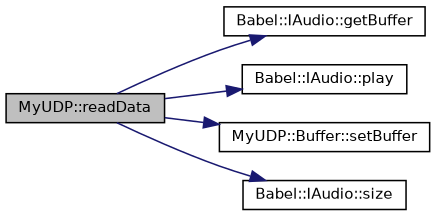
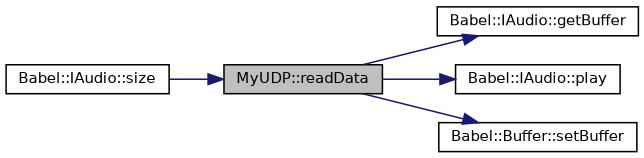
node "MyUDP::Buffer::setBuffer": label "MyUDP::Buffer::setBuffer" -> "Babel::Buffer::setBuffer"
edge "MyUDP::readData" -> "Babel::IAudio::size": reversed
